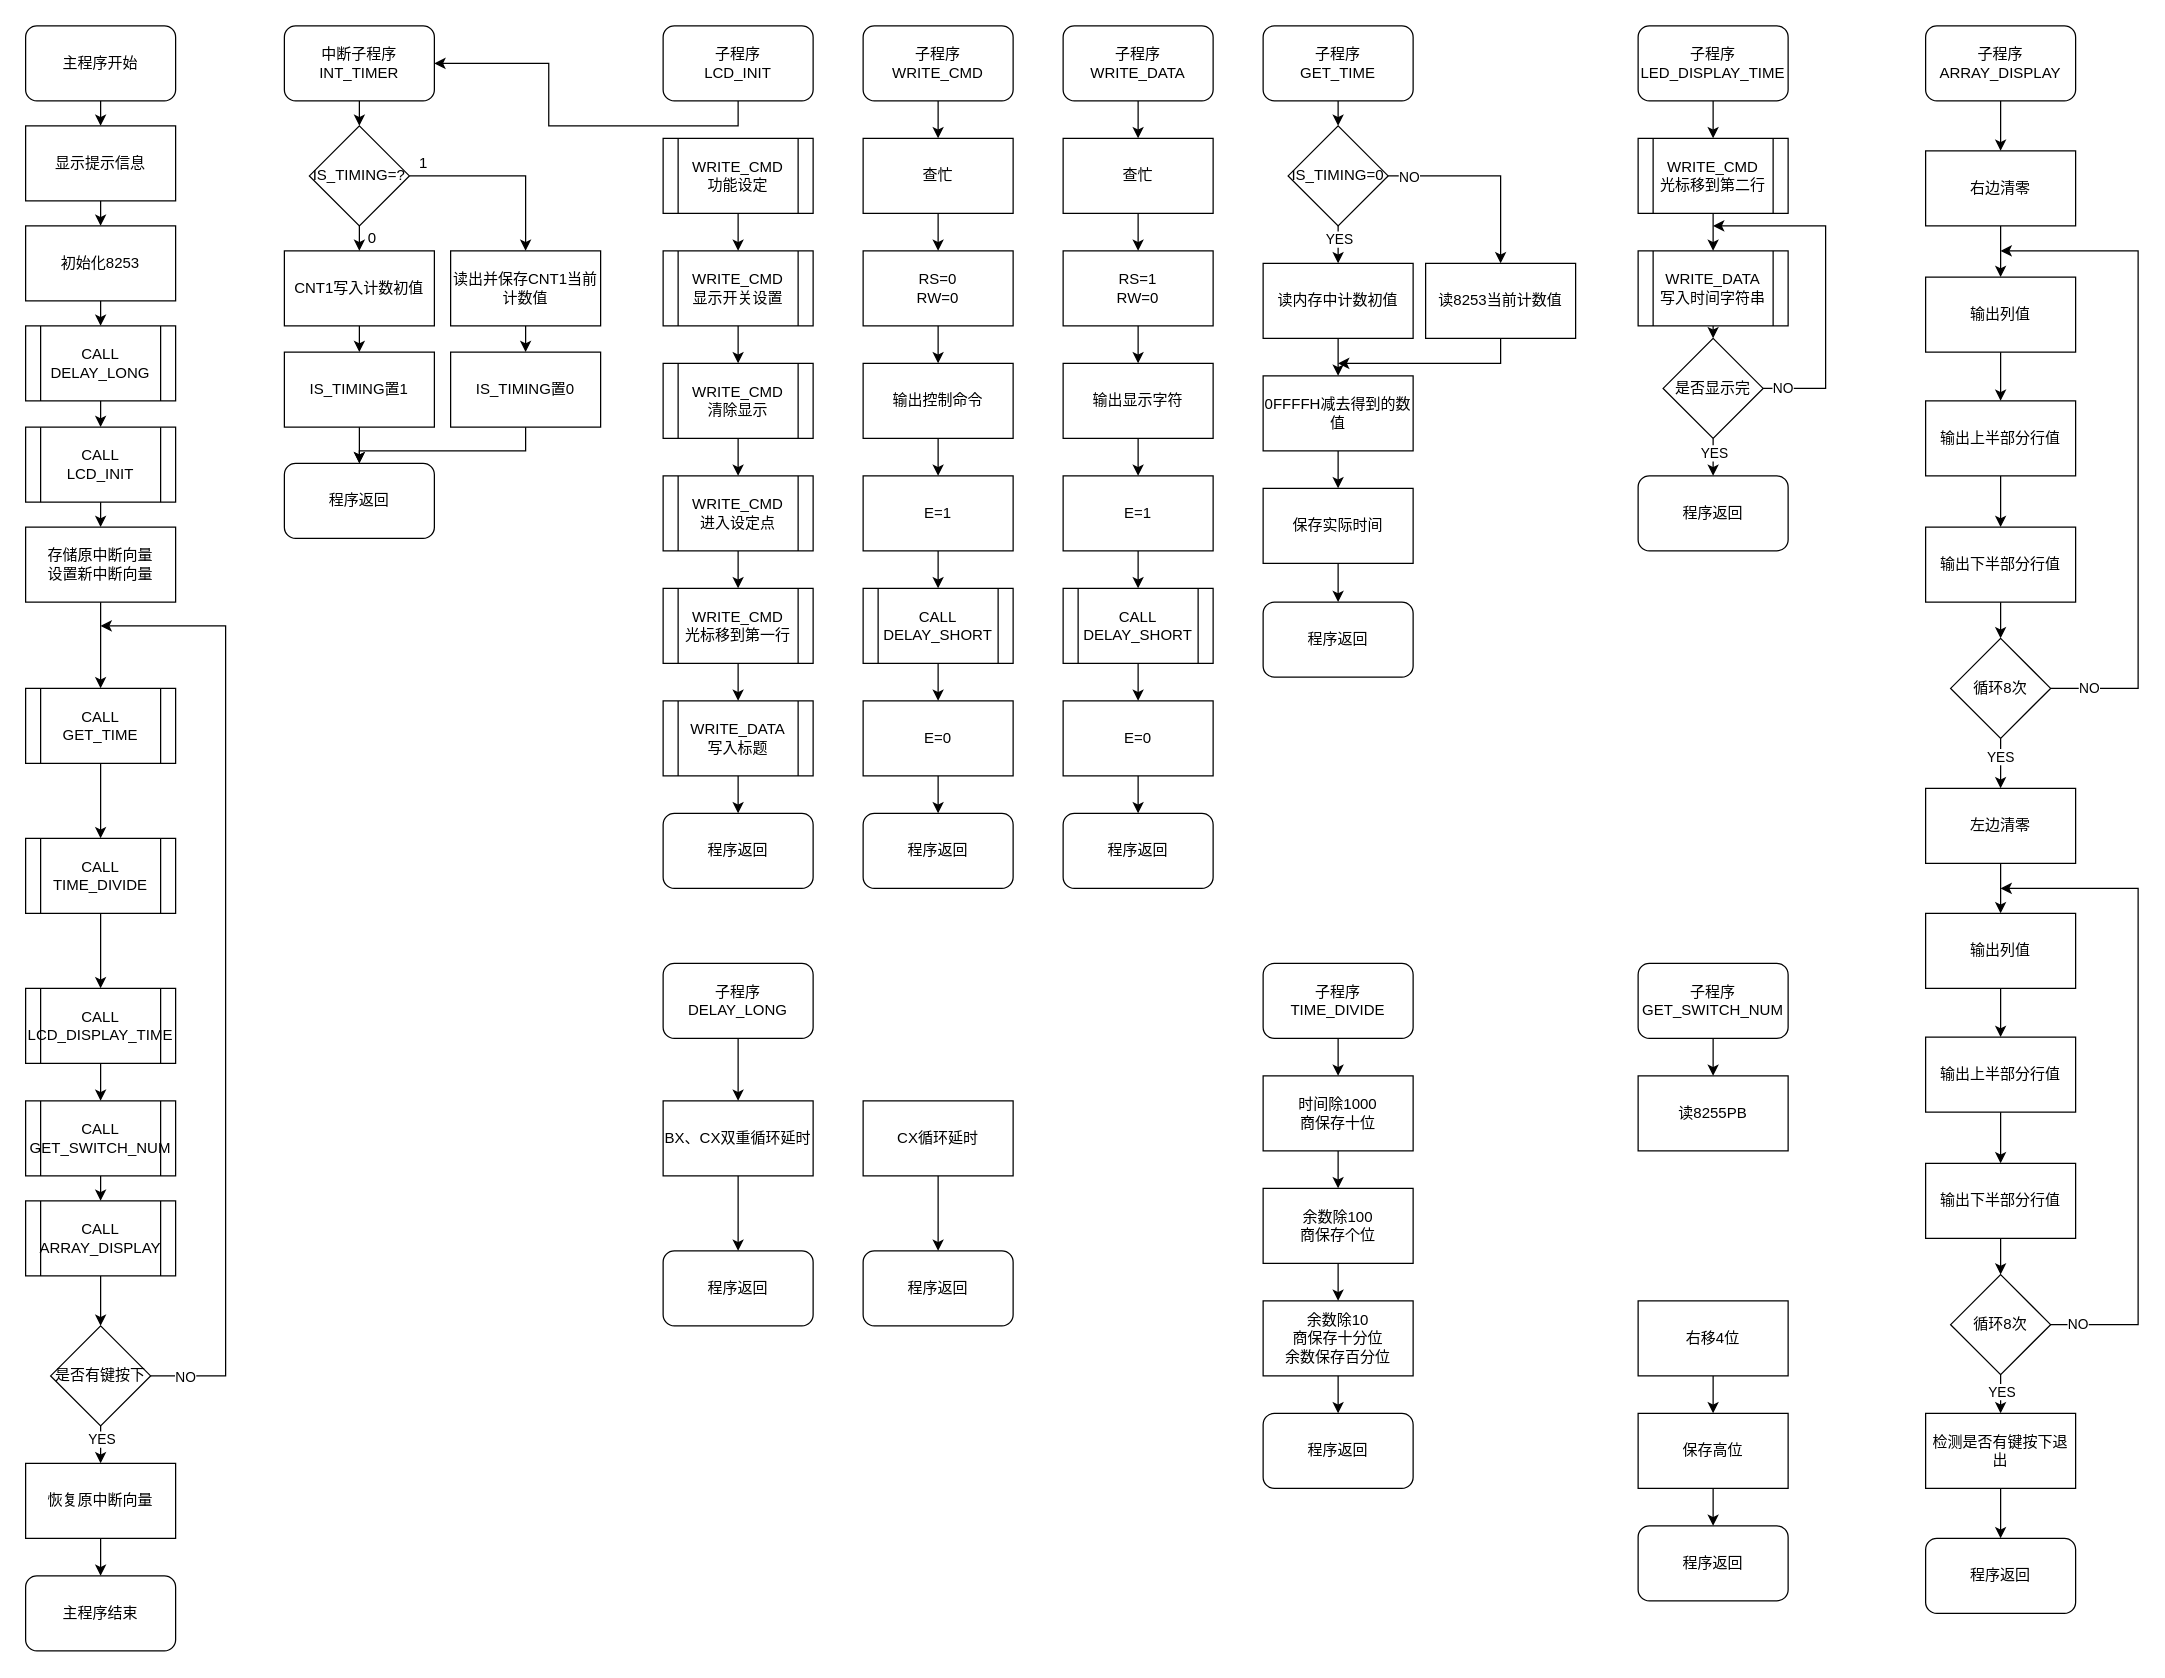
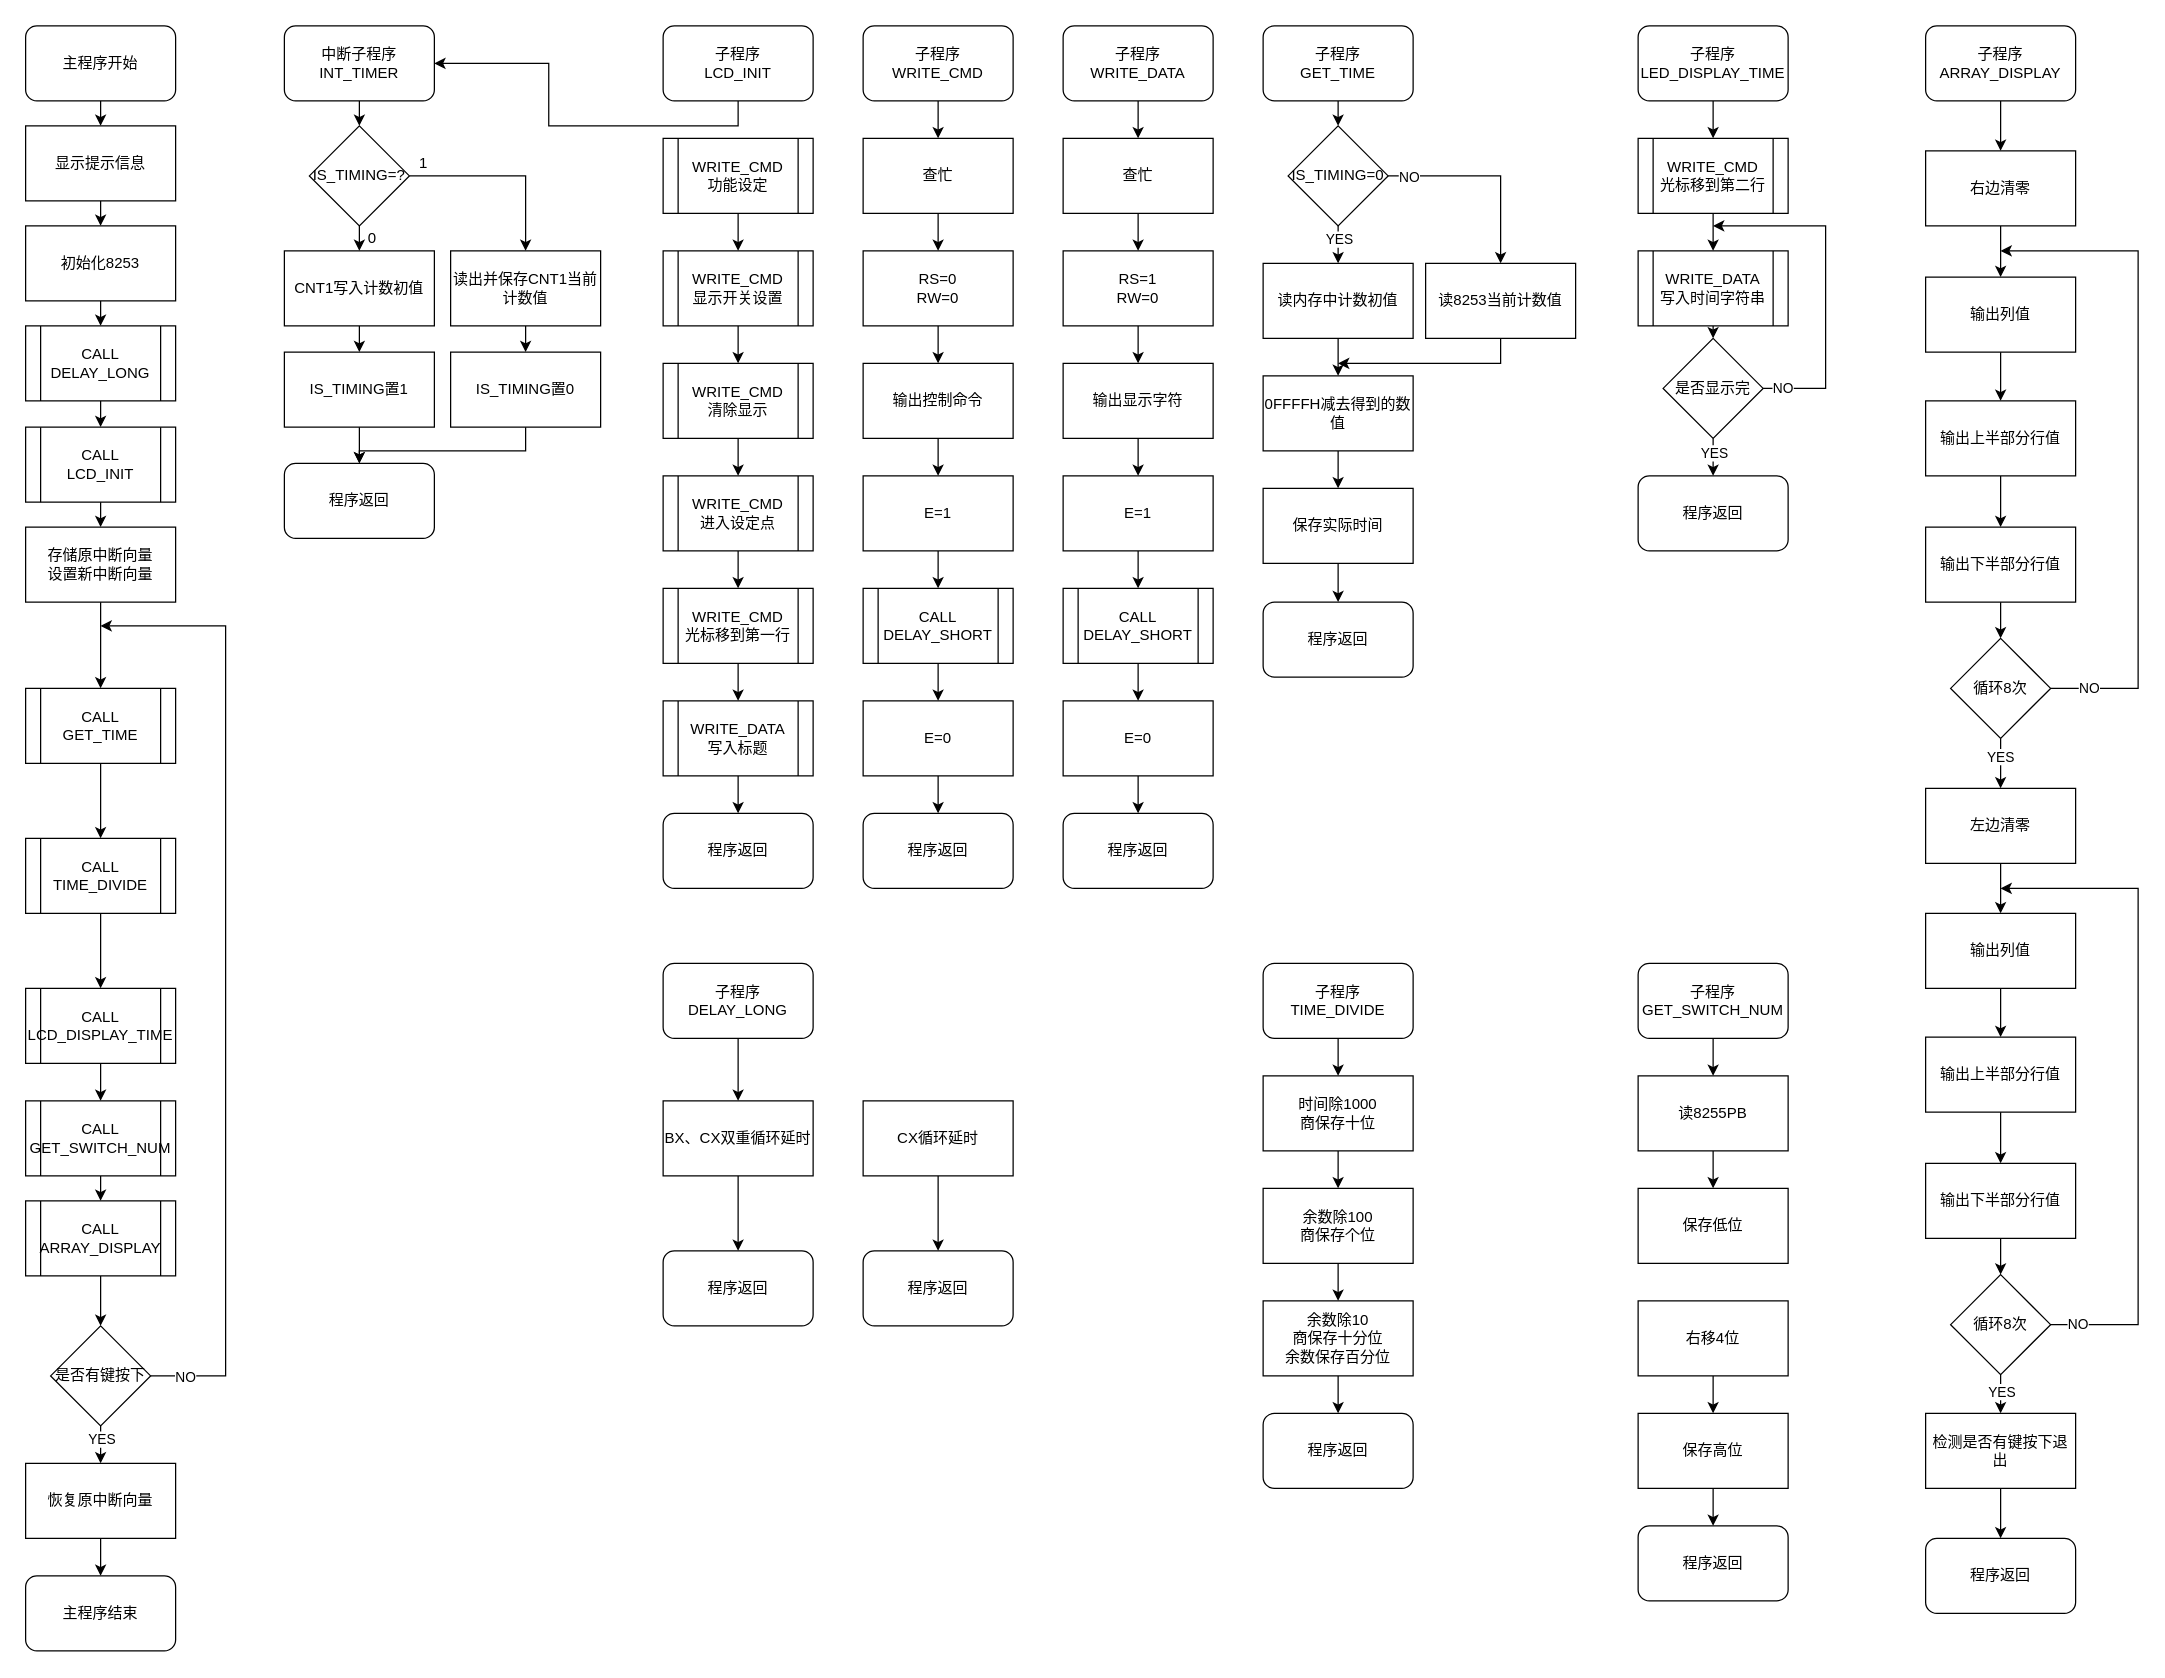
edge "读8255PB" -> "保存低位": added
node "保存低位": added
